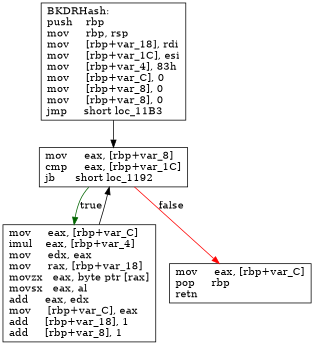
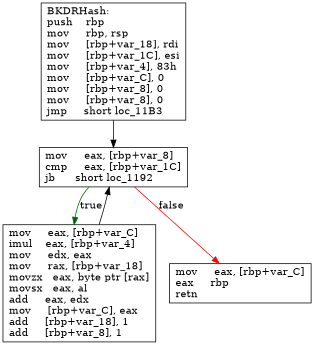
node "mov     eax, [rbp+var_C] pop     rbp retn": label "mov     eax, [rbp+var_C] pop     rbp retn" -> "mov     eax, [rbp+var_C] eax     rbp retn"
